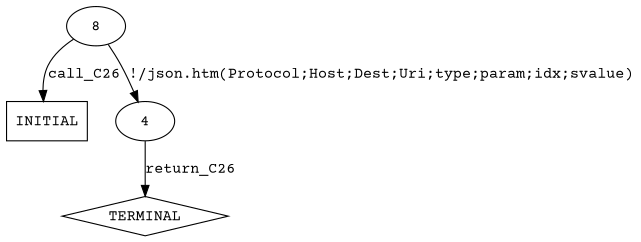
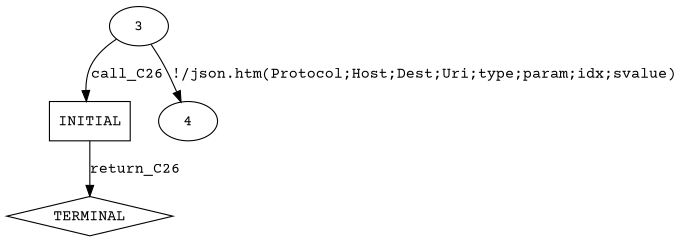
node "8": label "8" -> "3"
edge "4" -> "TERMINAL": now "INITIAL" -> "TERMINAL"
